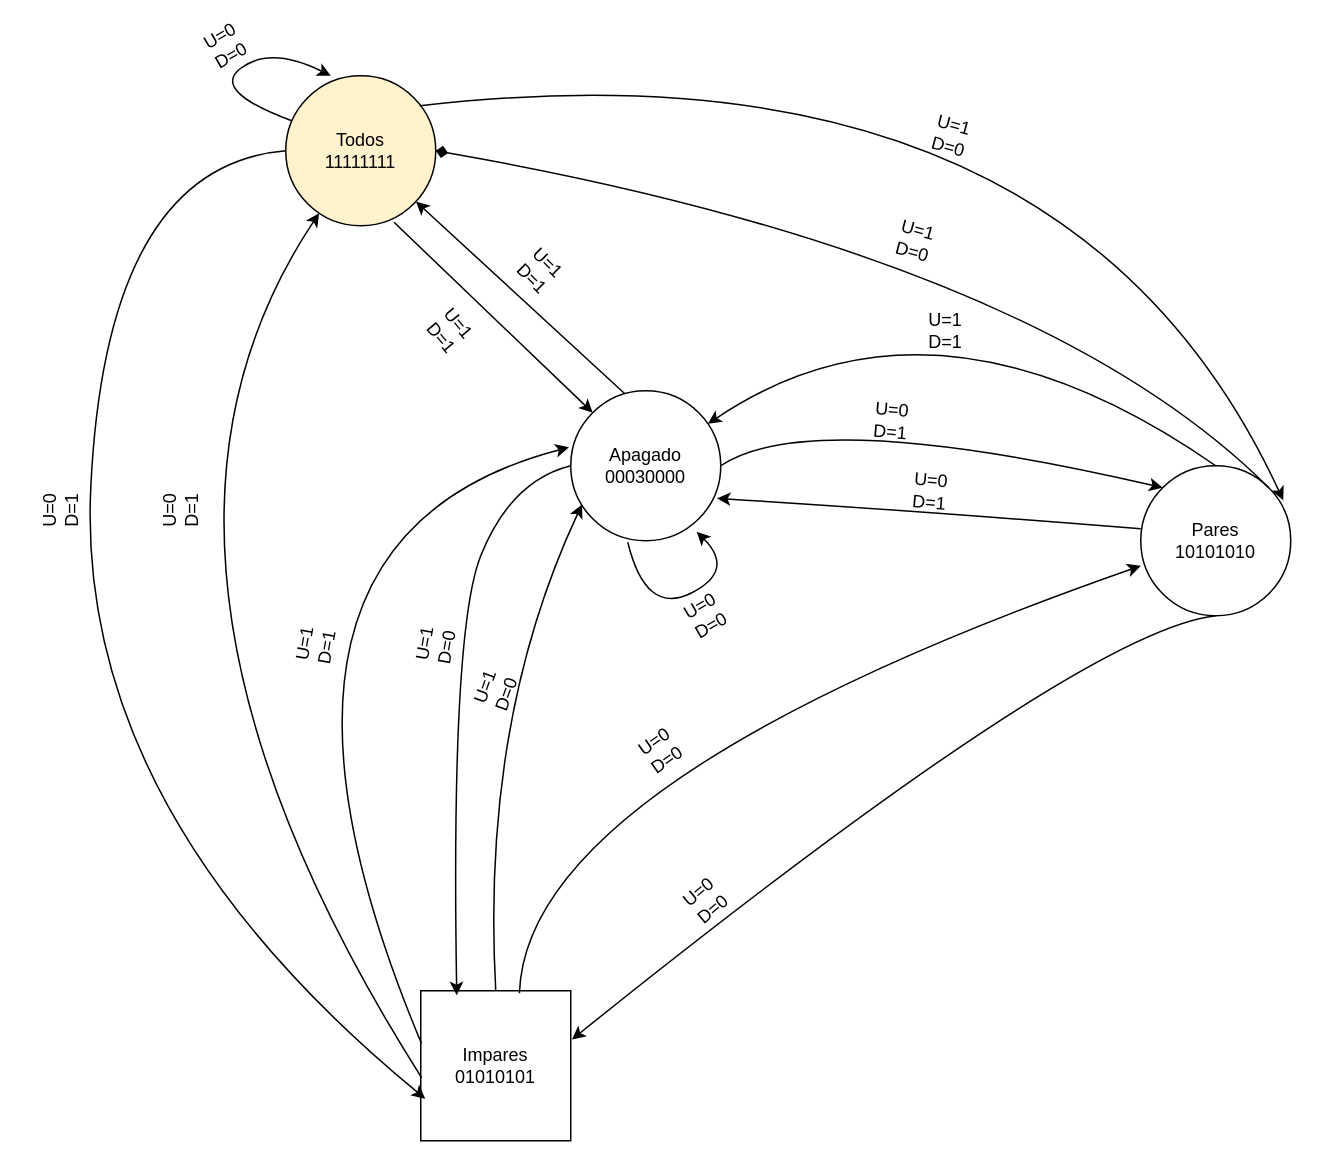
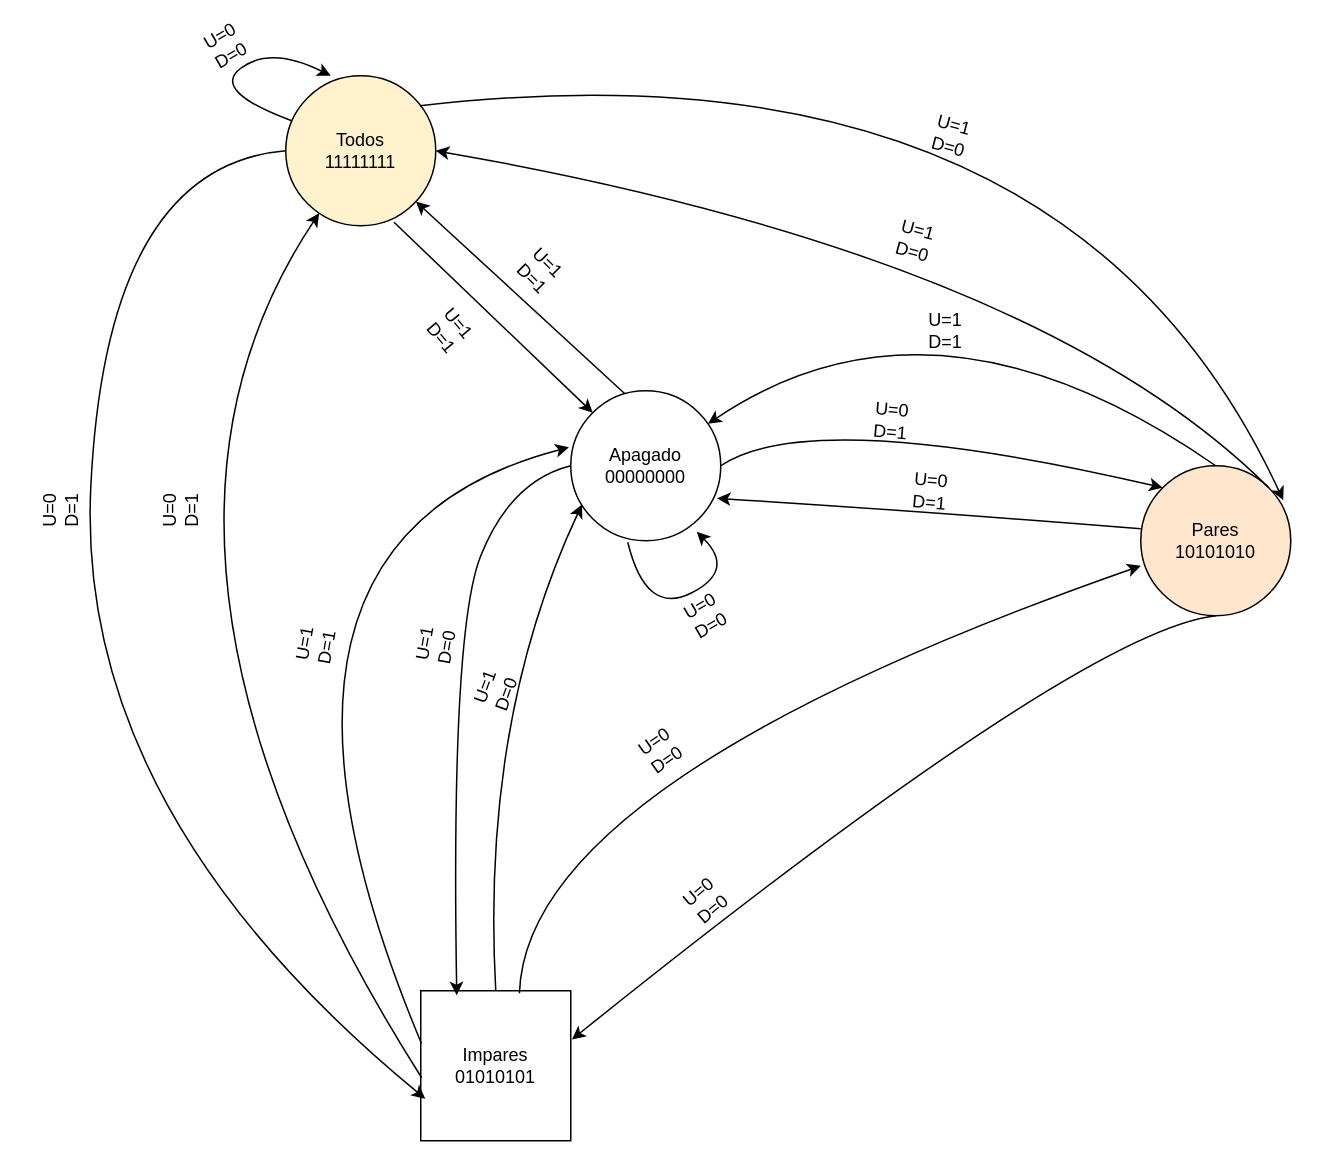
edge "Pares 10101010" -> "Todos 11111111": arrowhead diamond -> classic
node "Apagado 00030000": label "Apagado 00030000" -> "Apagado 00000000"
node "Pares 10101010": fillcolor #ffffff -> #ffe6cc
